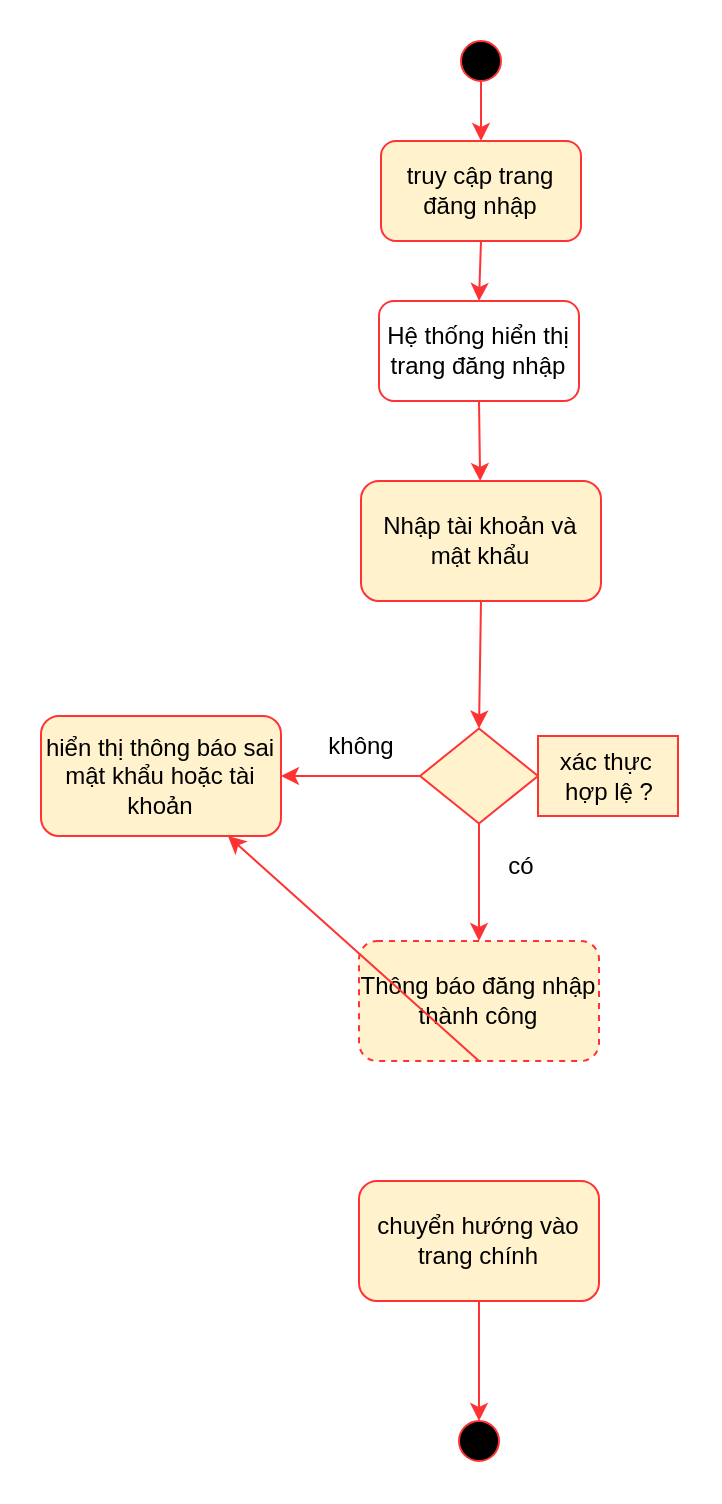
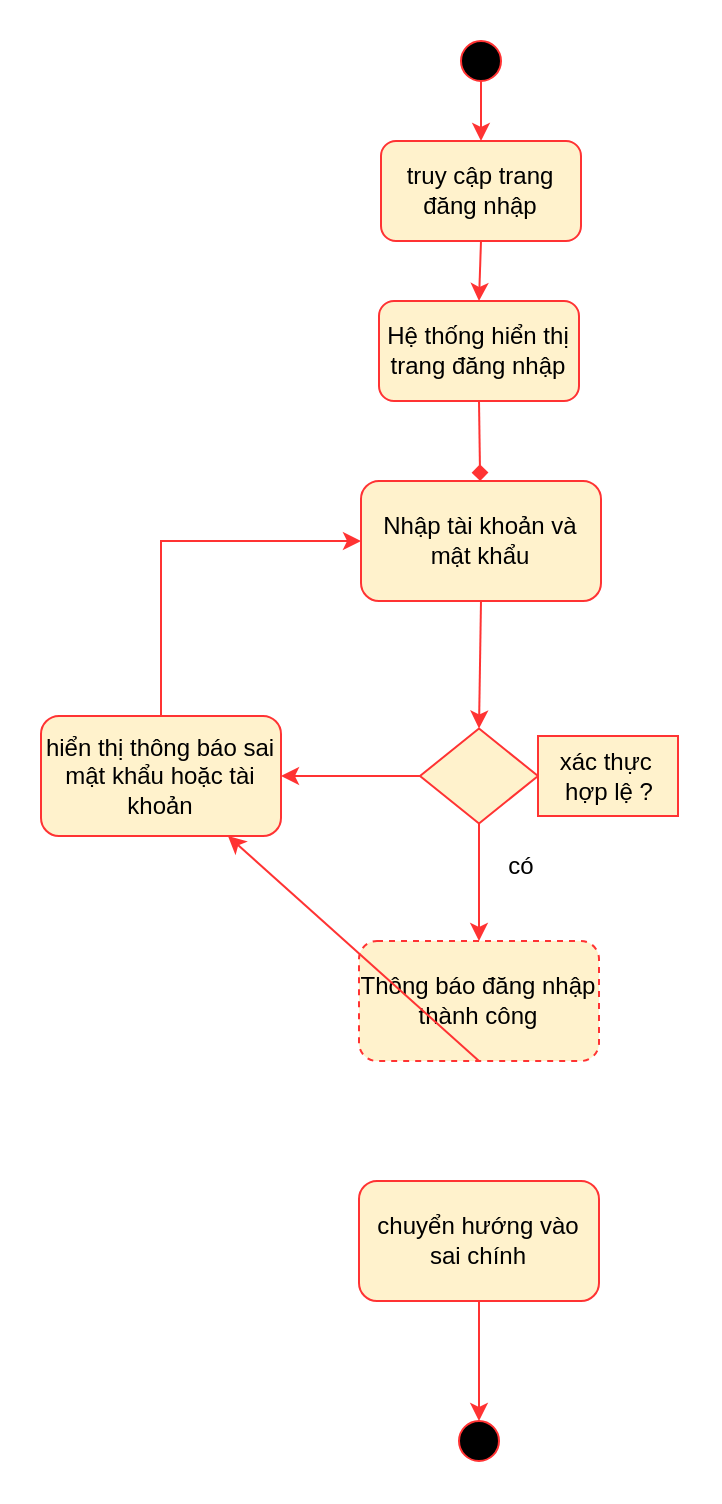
node "Hệ thống hiển thị trang đăng nhập": fillcolor #ffffff -> #fff2cc
edge "Hệ thống hiển thị trang đăng nhập" -> "Nhập tài khoản và mật khẩu": arrowhead classic -> diamond
edge "hiển thị thông báo sai mật khẩu hoặc tài khoản" -> "Nhập tài khoản và mật khẩu": added
node "không": removed
node "chuyển hướng vào trang chính": label "chuyển hướng vào trang chính" -> "chuyển hướng vào sai chính"
